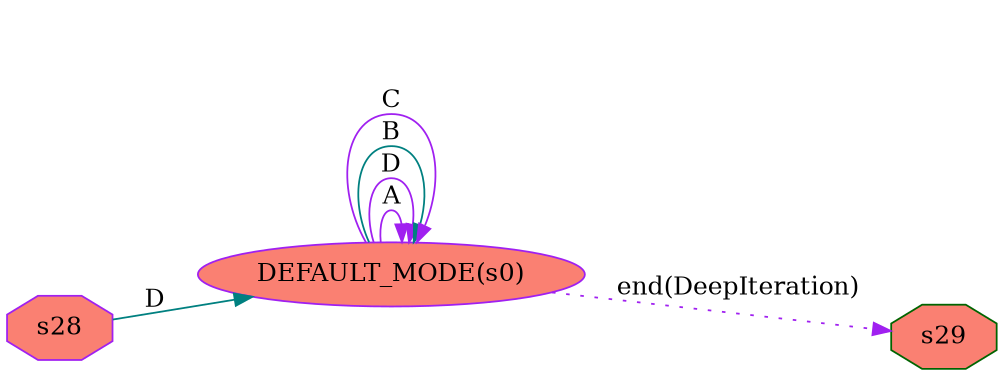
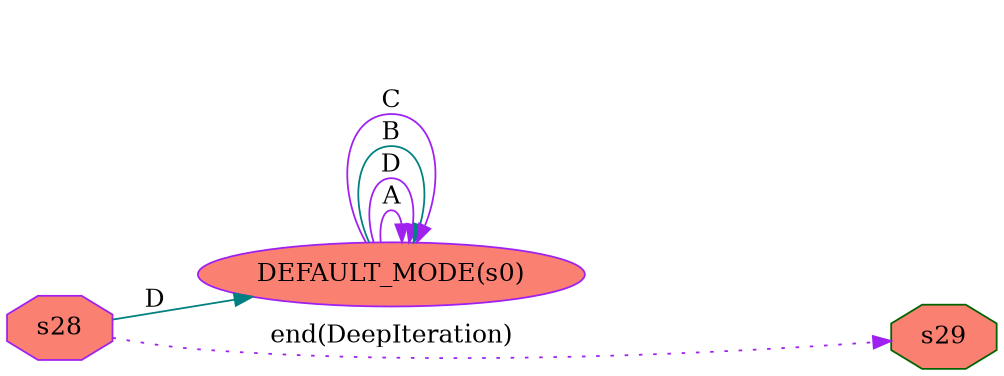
edge "DEFAULT_MODE(s0)" -> "s29": now "s28" -> "s29"
